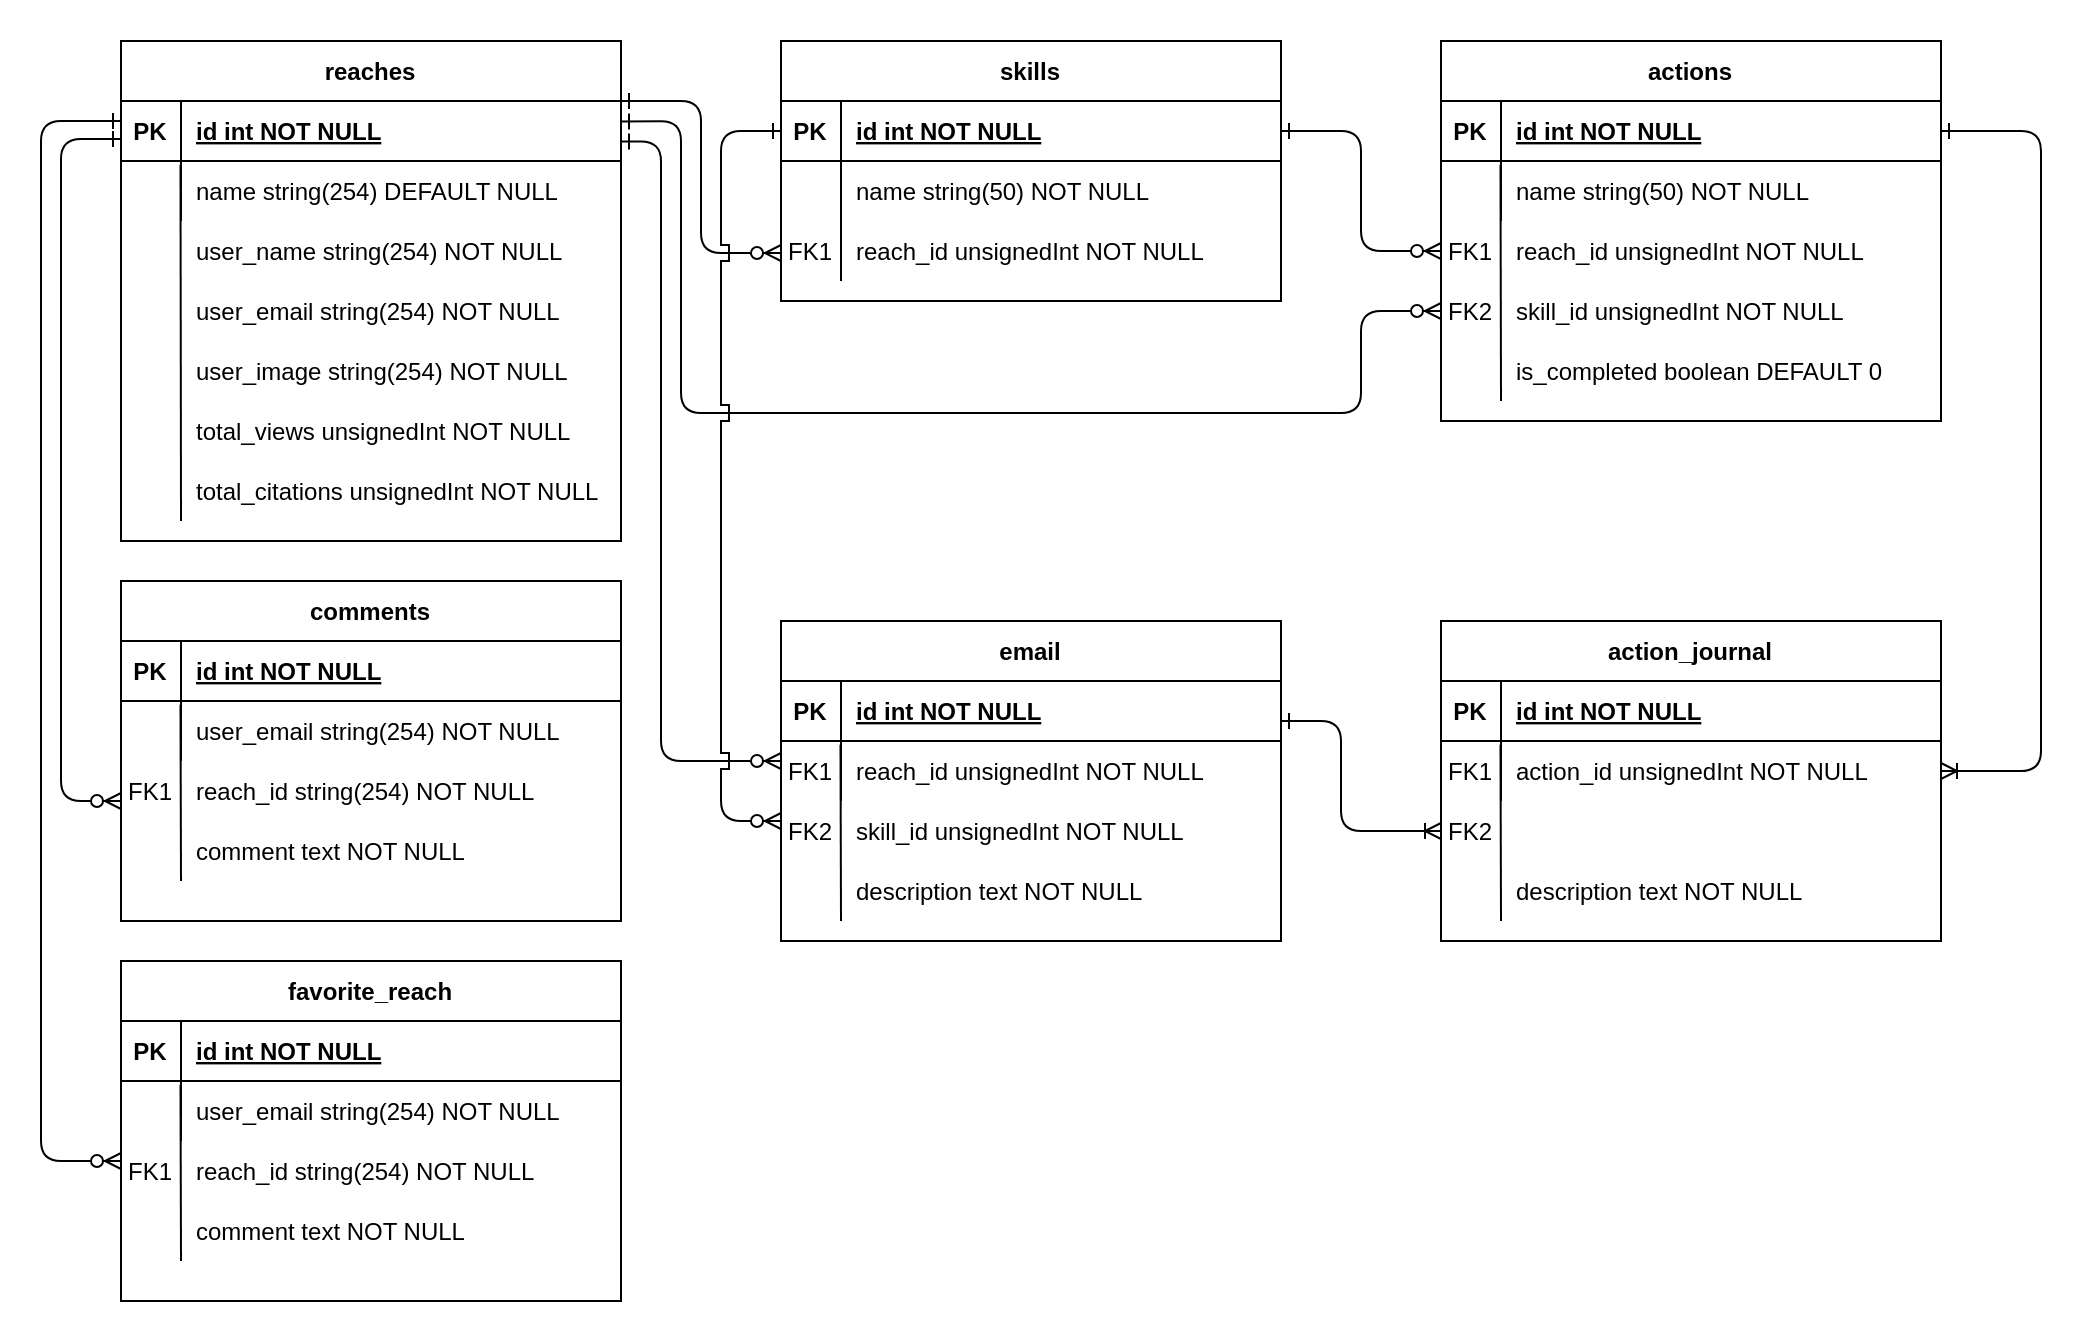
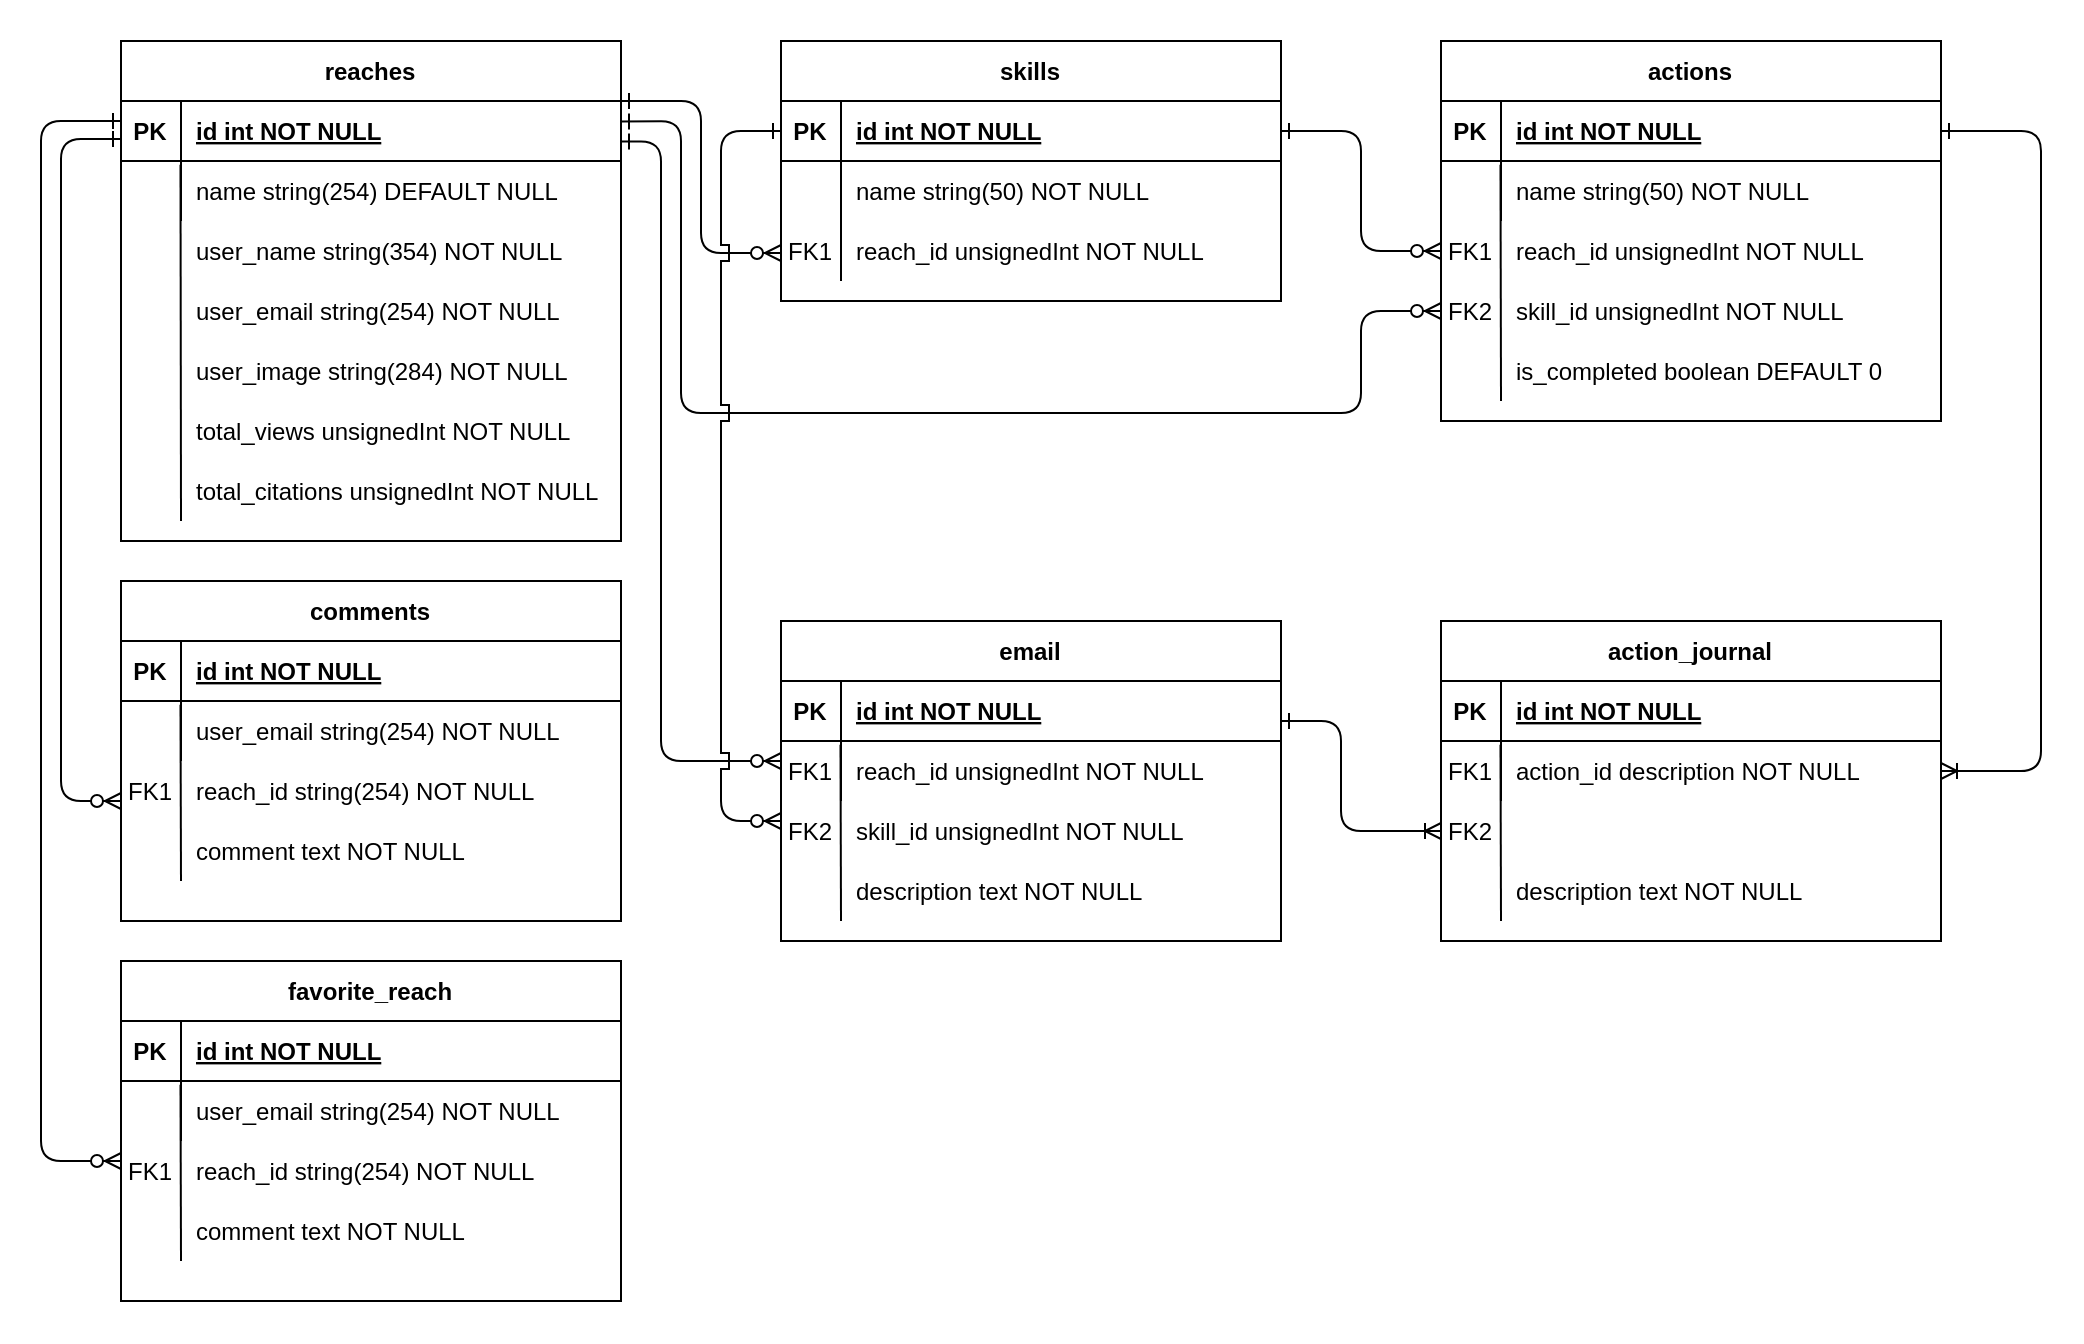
node "user_name string(254) NOT NULL": label "user_name string(254) NOT NULL" -> "user_name string(354) NOT NULL"
node "user_image string(254) NOT NULL": label "user_image string(254) NOT NULL" -> "user_image string(284) NOT NULL"
node "action_id unsignedInt NOT NULL": label "action_id unsignedInt NOT NULL" -> "action_id description NOT NULL"
